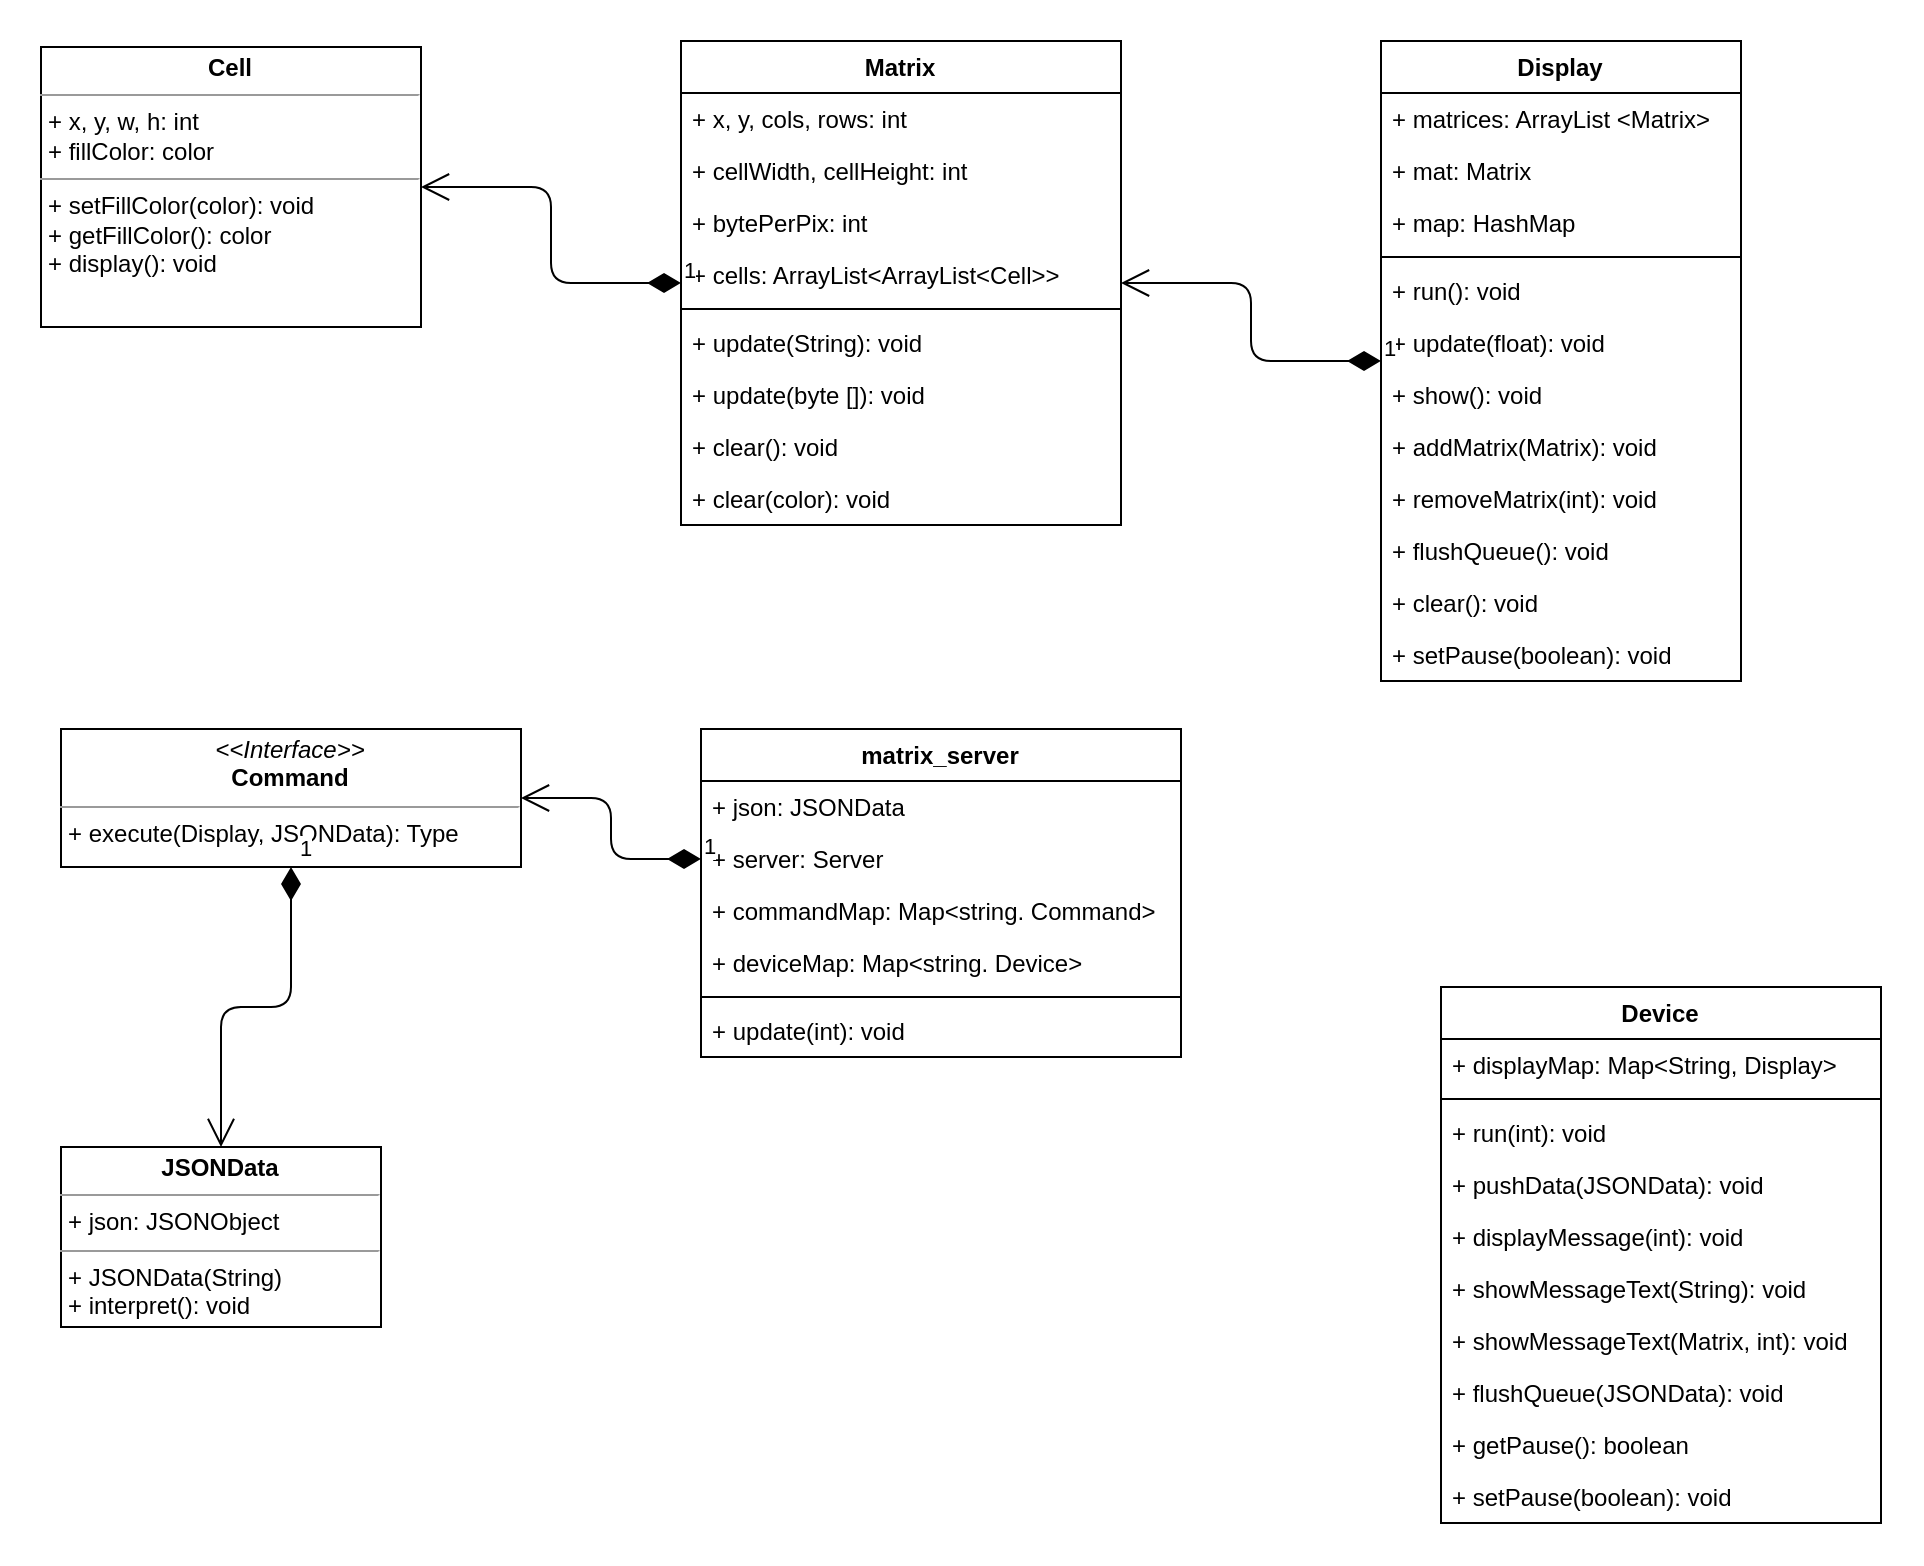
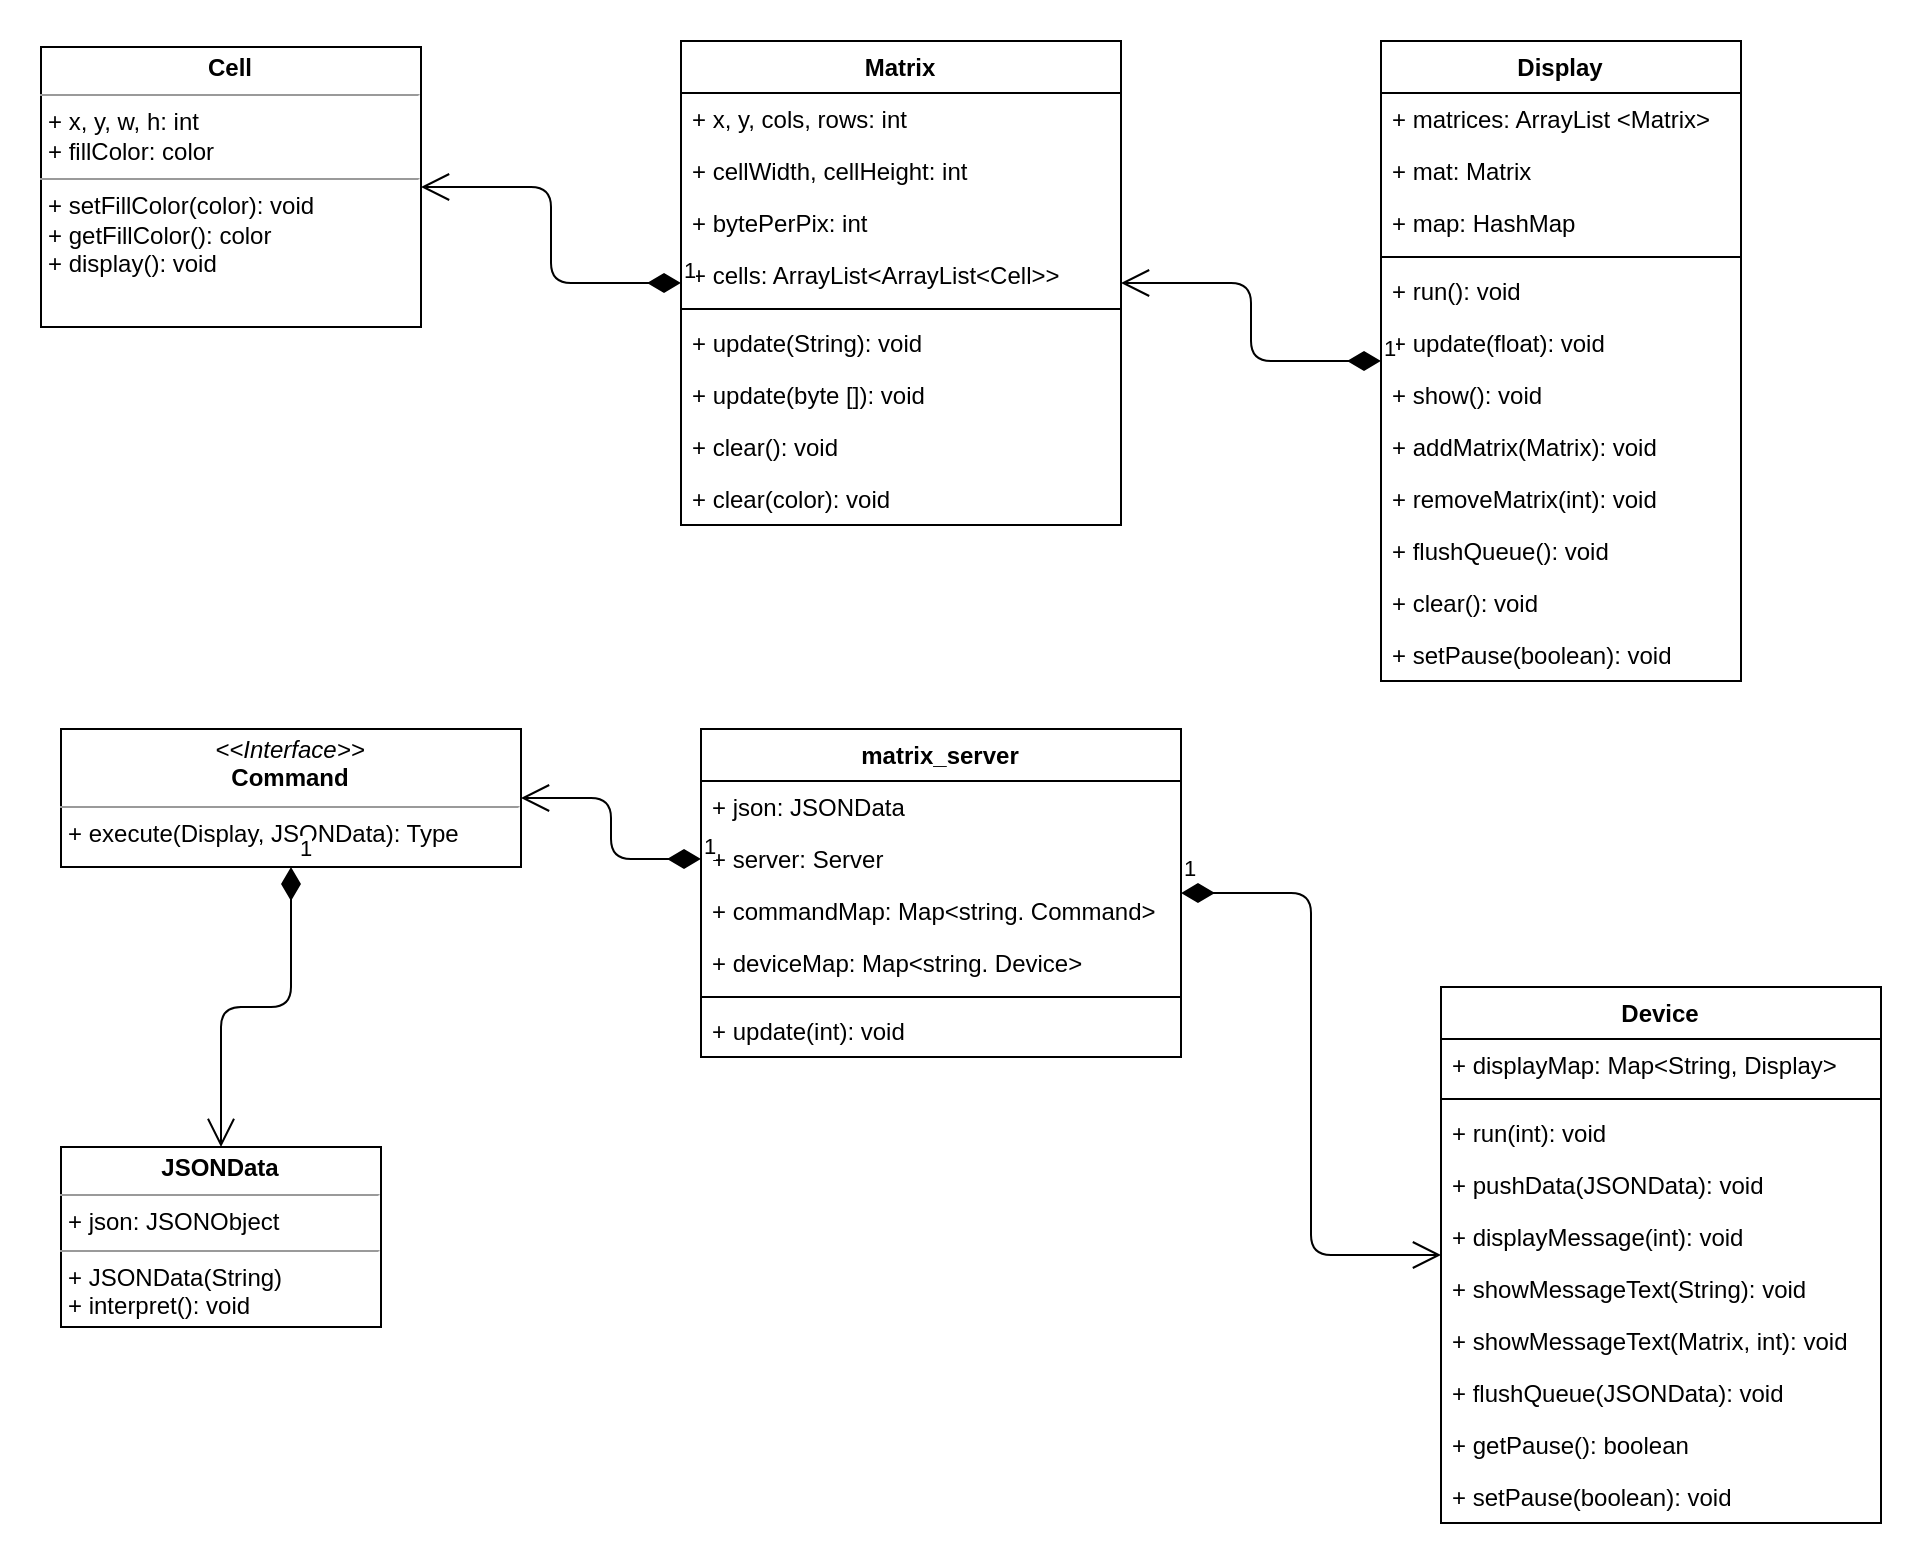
edge "matrix_server" -- "Device": added, label "1"
